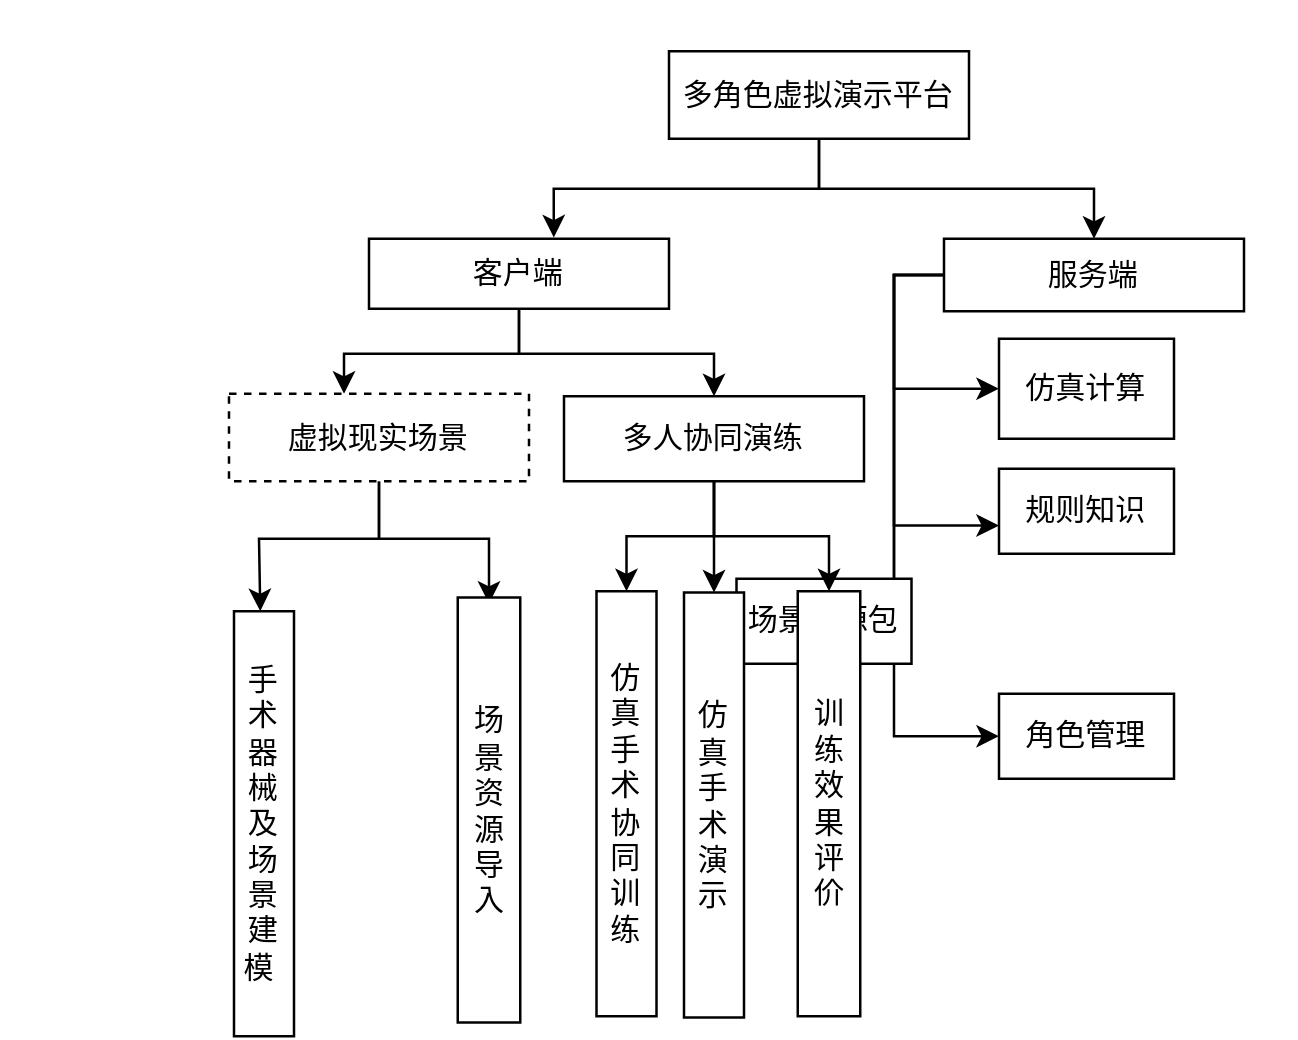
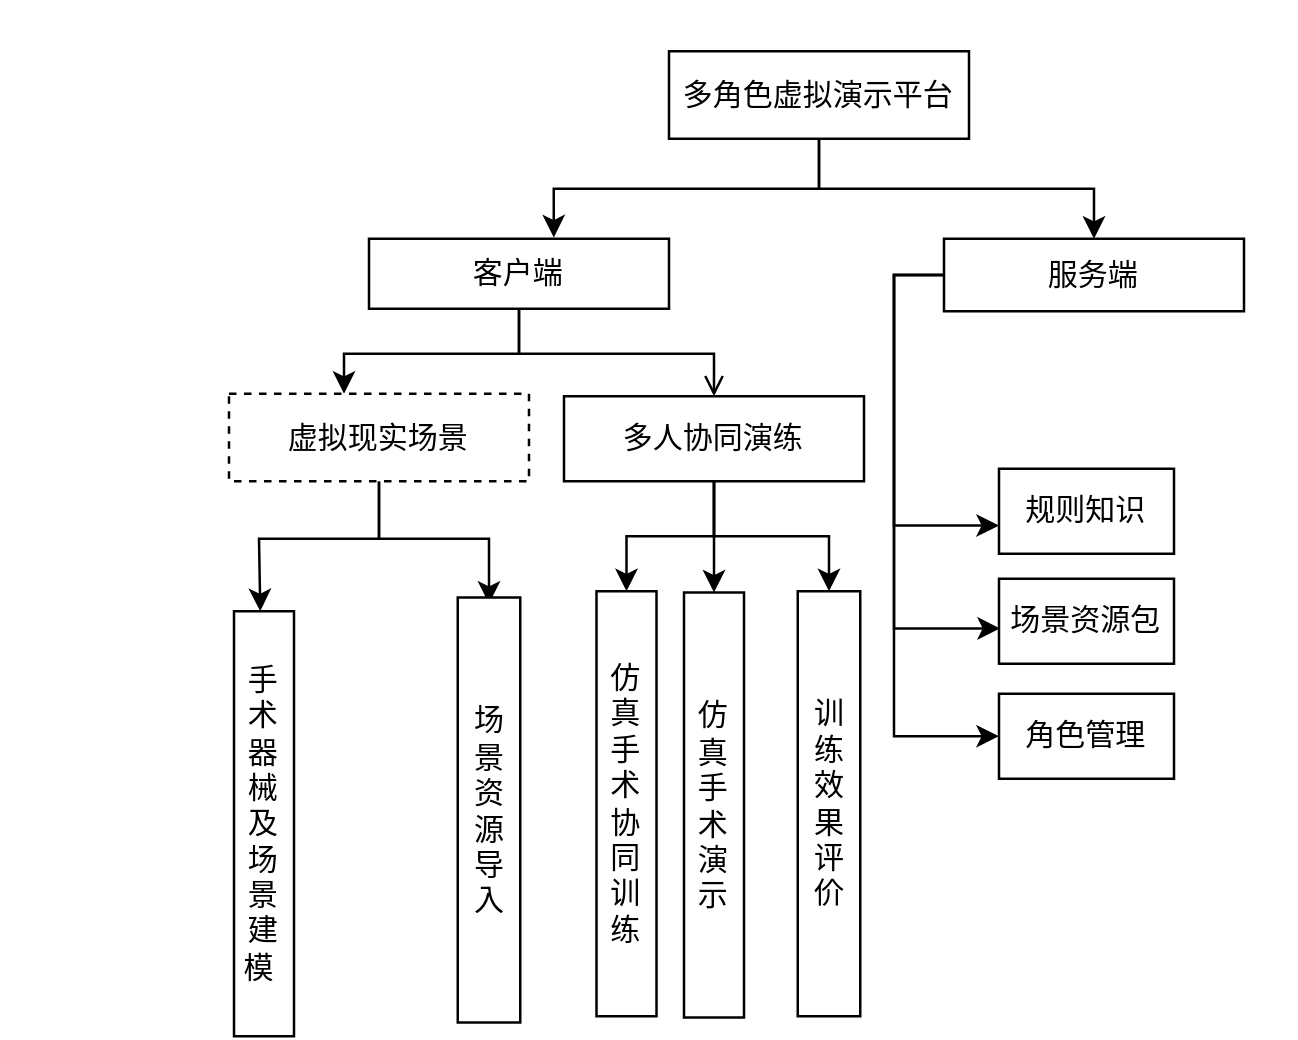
edge "客户端" -> "多人协同演练": arrowhead classic -> open
edge "服务端" -> "仿真计算": removed
node "仿真计算": removed
node "场景资源包": moved (824, 621) -> (1086, 621)
